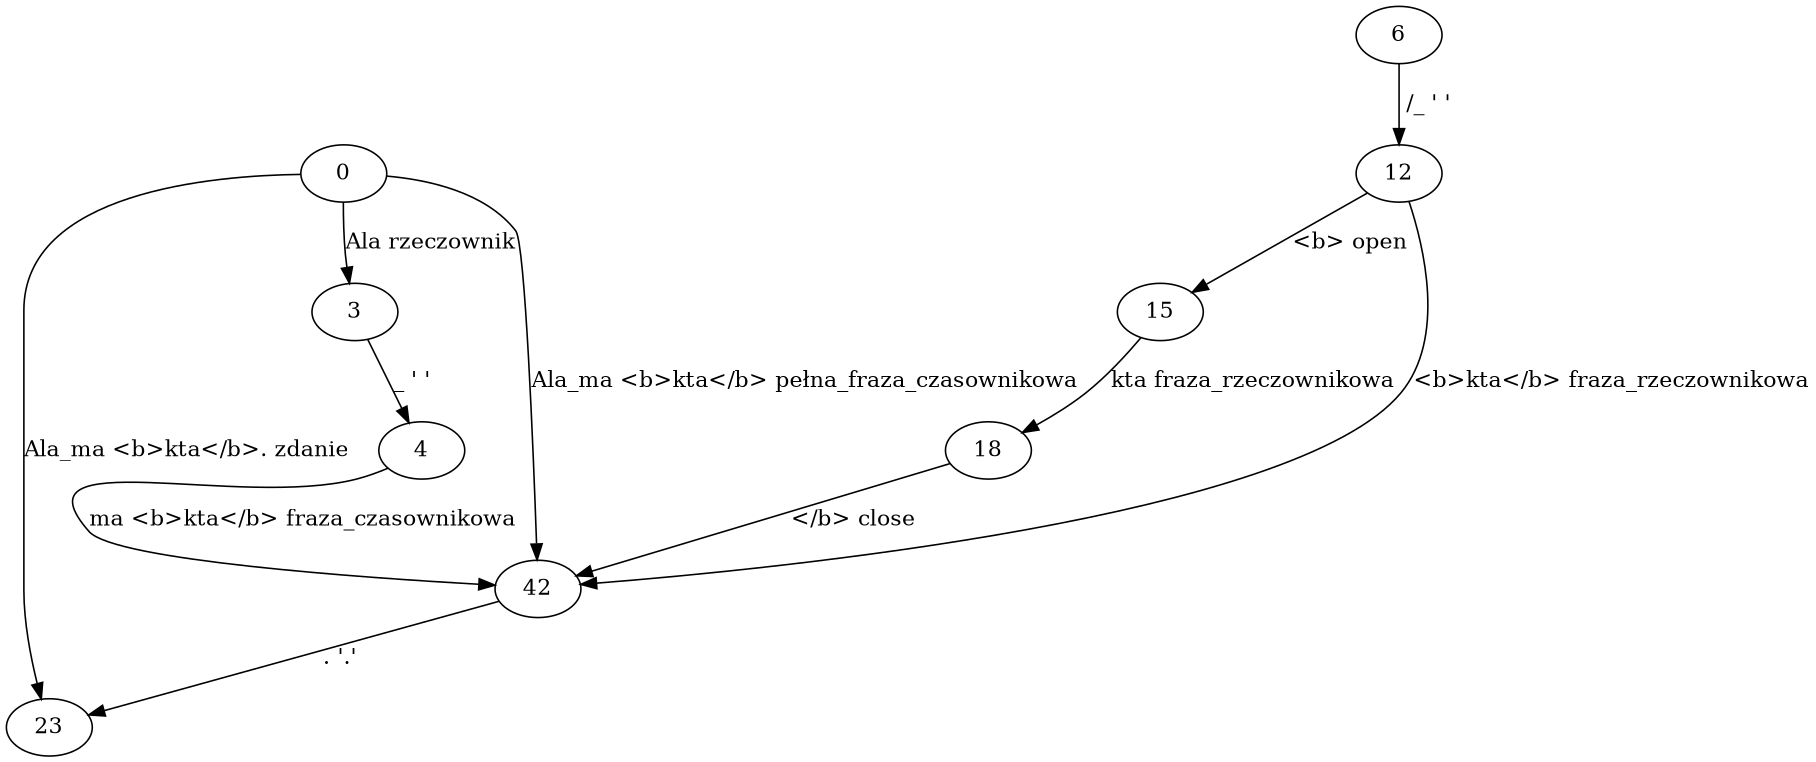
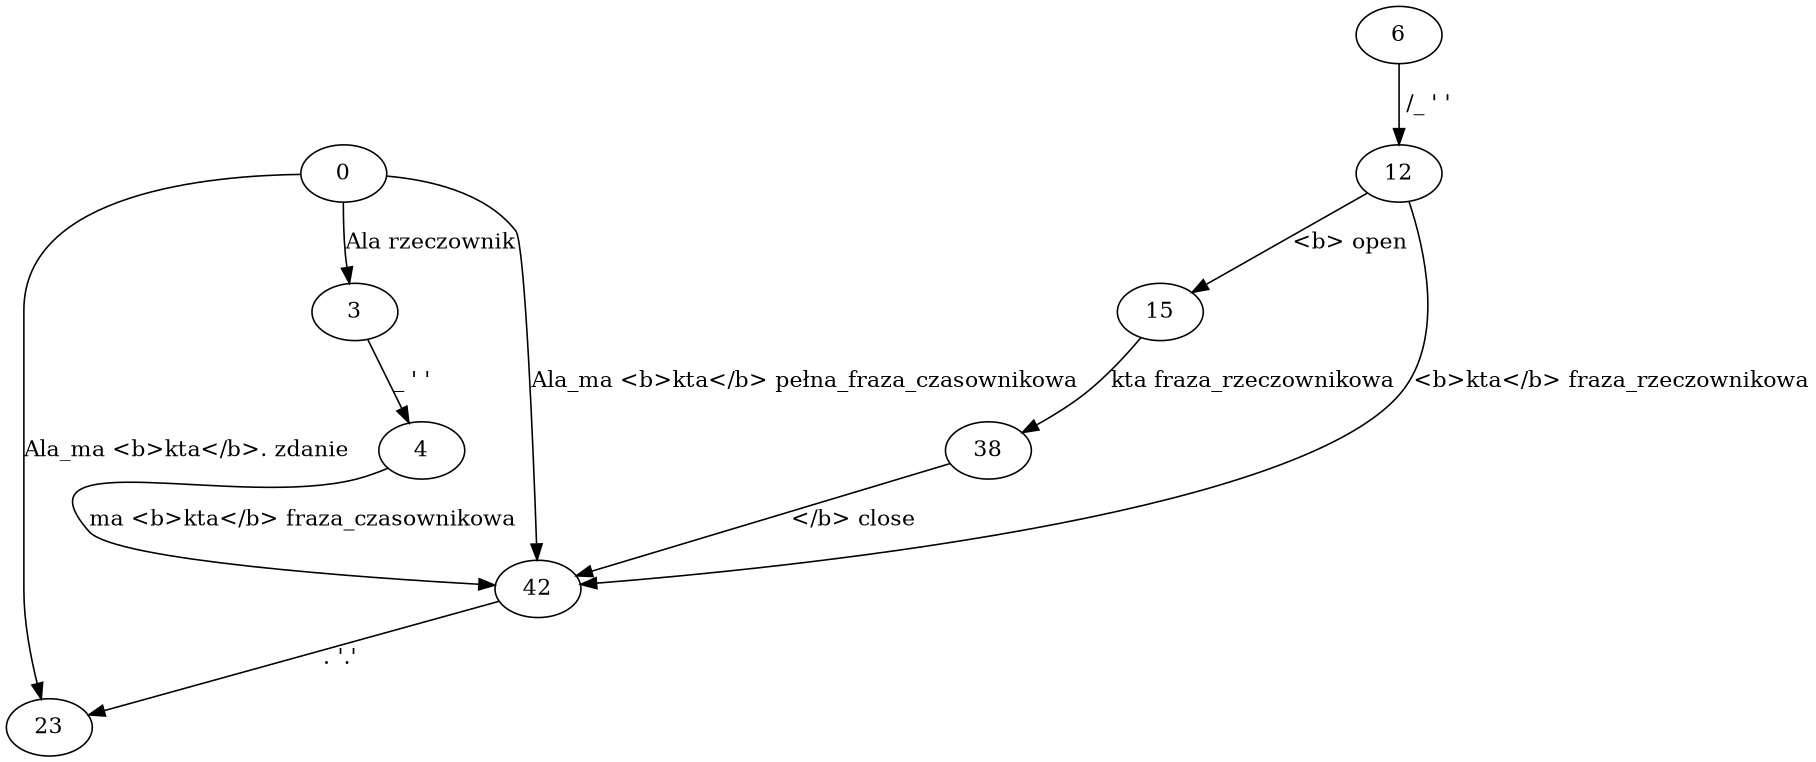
node "18": label "18" -> "38"
